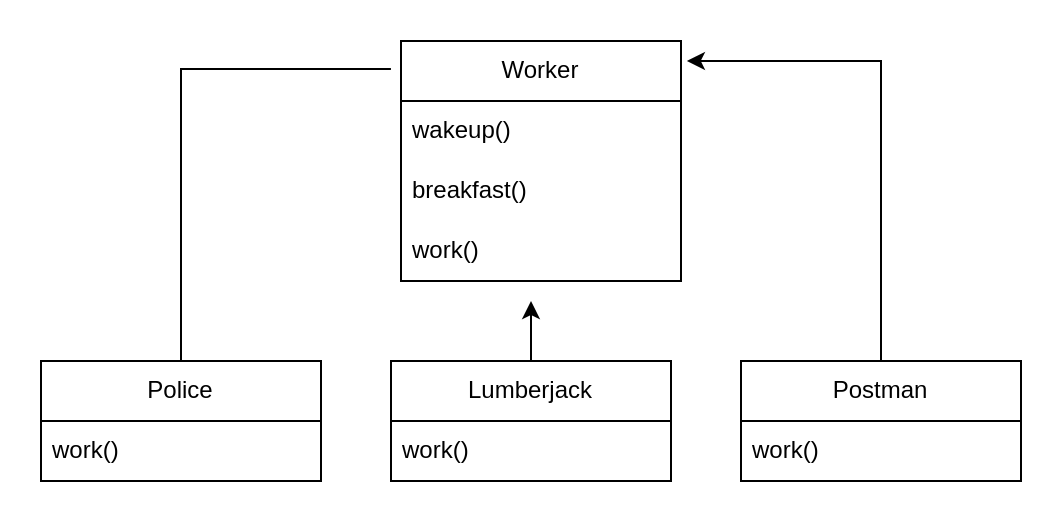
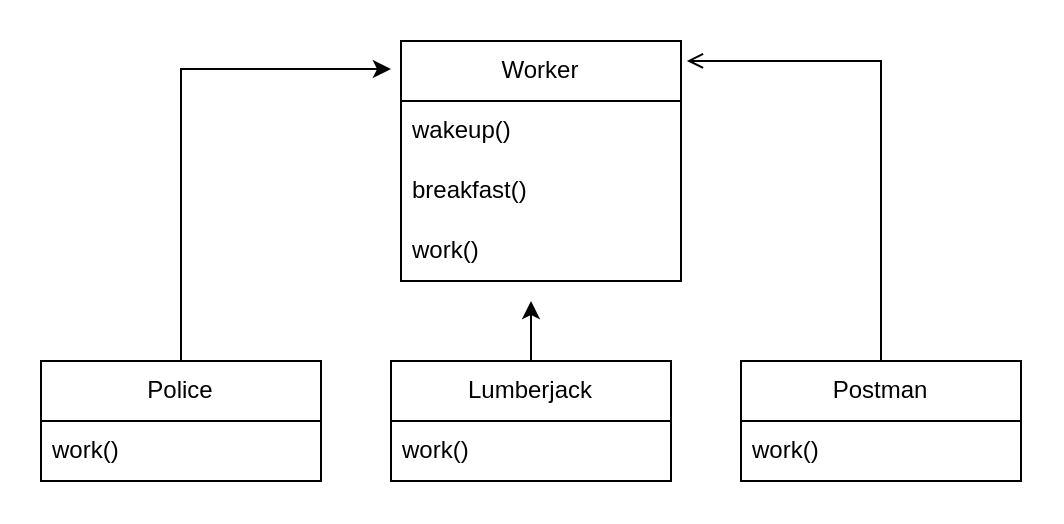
edge "Postman" -> "Worker": arrowhead classic -> open
edge "Worker" -- "Police": arrowhead none -> classic
